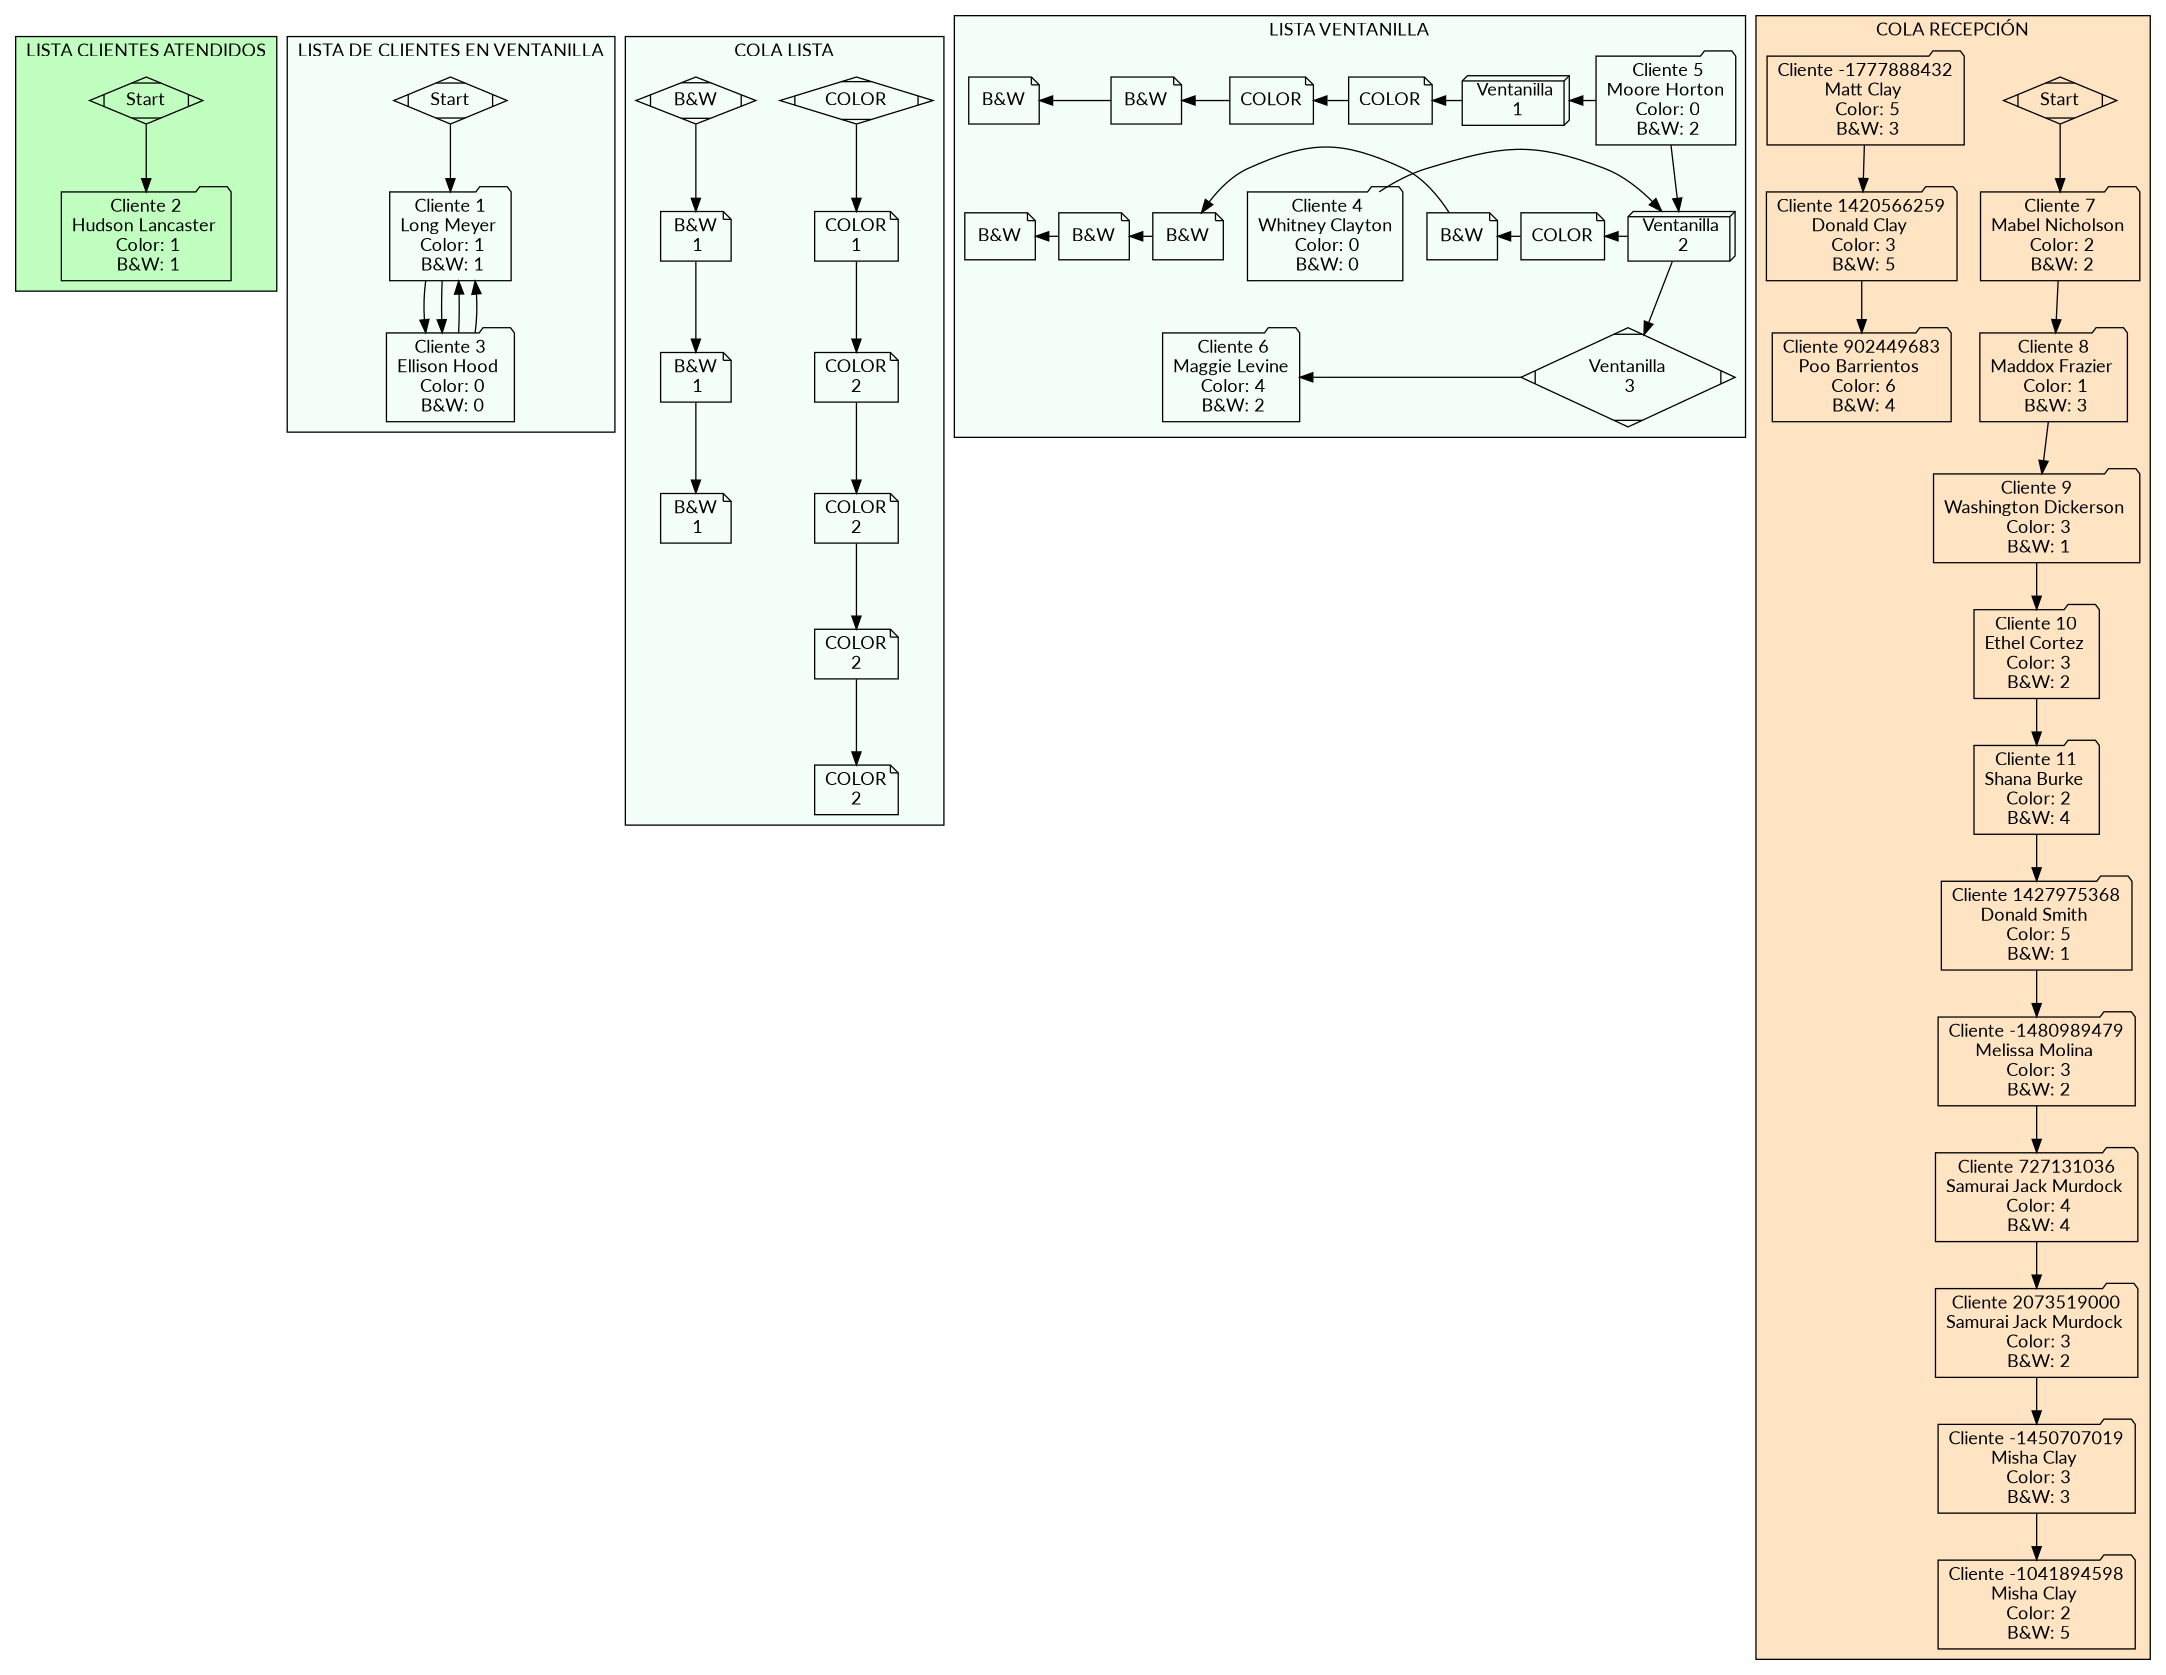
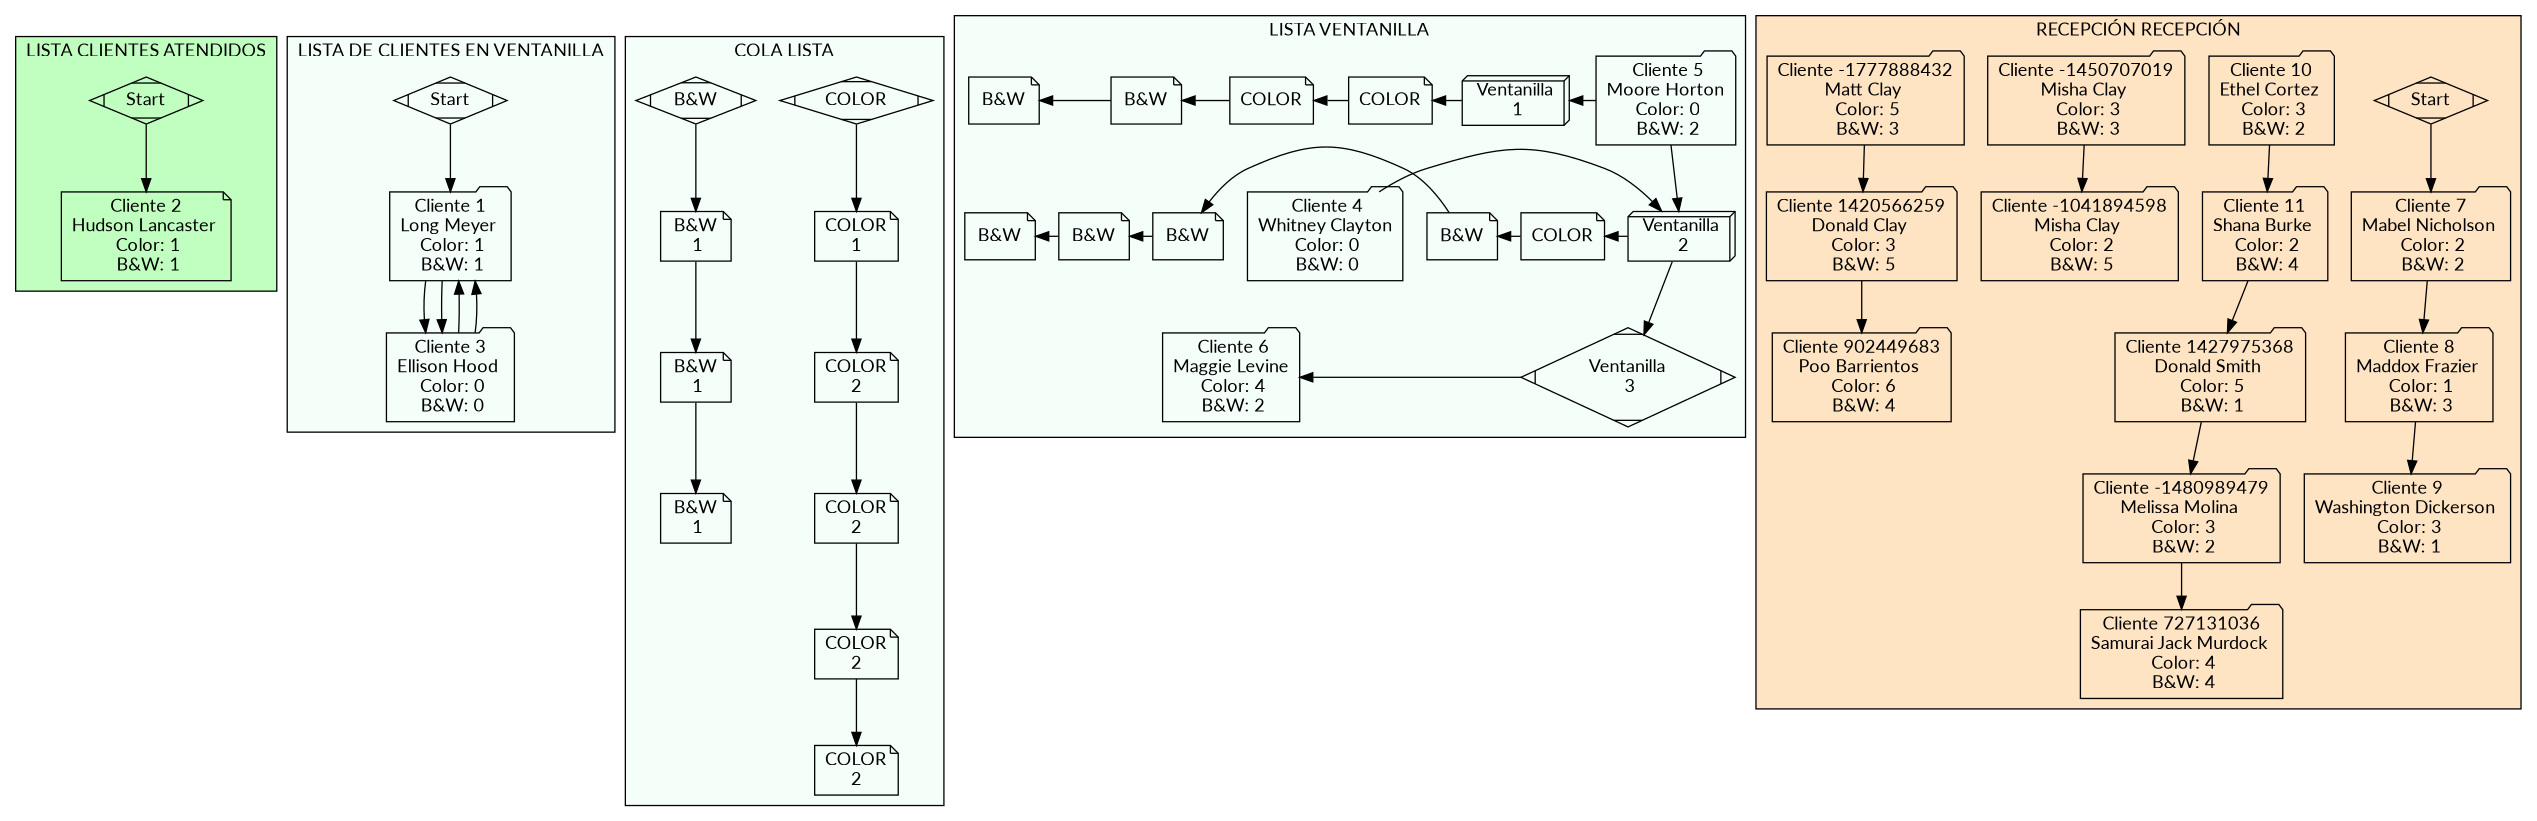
cluster "COLA RECEPCIÓN": label "COLA RECEPCIÓN" -> "RECEPCIÓN RECEPCIÓN"
node "Cliente 2 Hudson Lancaster Color: 1 B&W: 1": shape folder -> note
edge "Cliente 9 Washington Dickerson Color: 3 B&W: 1" -> "Cliente 10 Ethel Cortez Color: 3 B&W: 2": removed
node "Cliente 2073519000 Samurai Jack Murdock Color: 3 B&W: 2": removed
